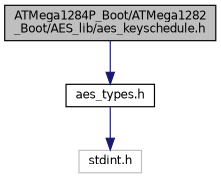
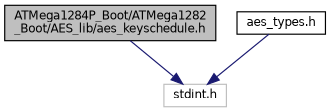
edge "ATMega1284P_Boot/ATMega1282 _Boot/AES_lib/aes_keyschedule.h" -> "aes_types.h": now "ATMega1284P_Boot/ATMega1282 _Boot/AES_lib/aes_keyschedule.h" -> "stdint.h"
